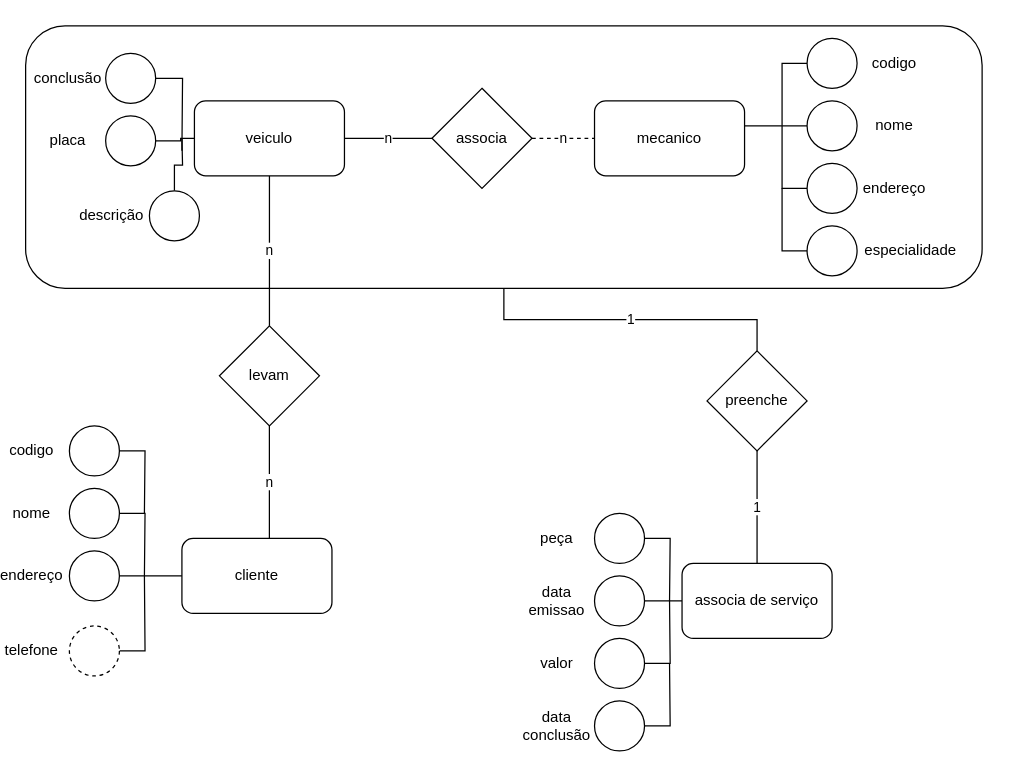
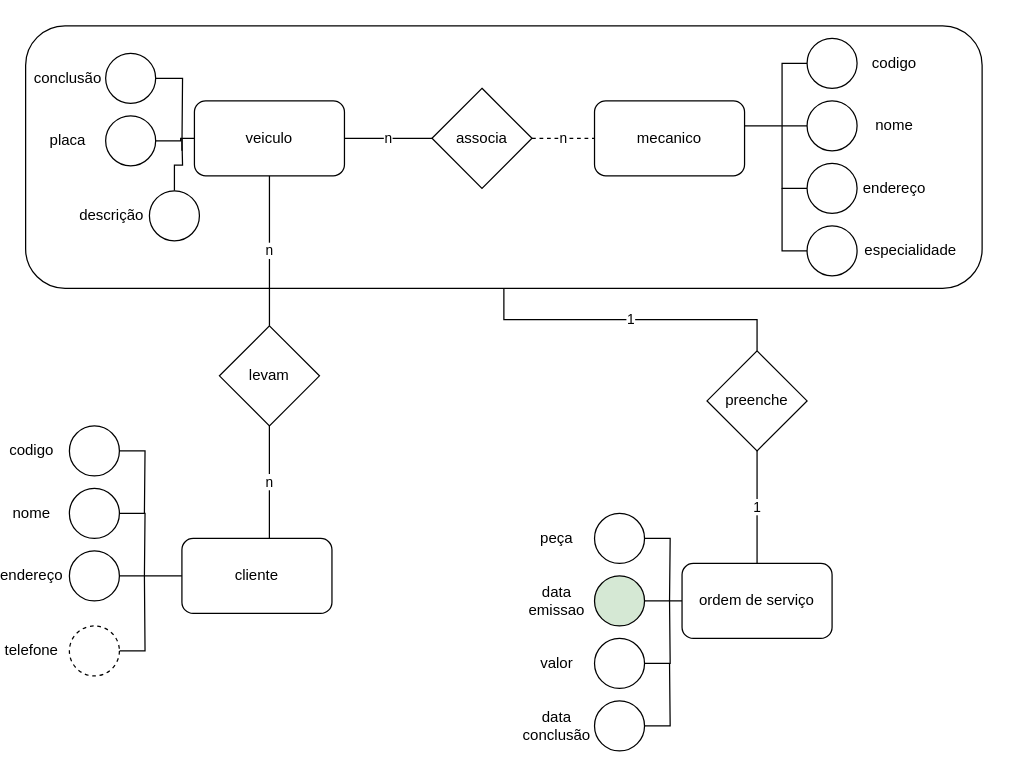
node "data emissao": fillcolor #ffffff -> #d5e8d4
node "associa de serviço": label "associa de serviço" -> "ordem de serviço"
